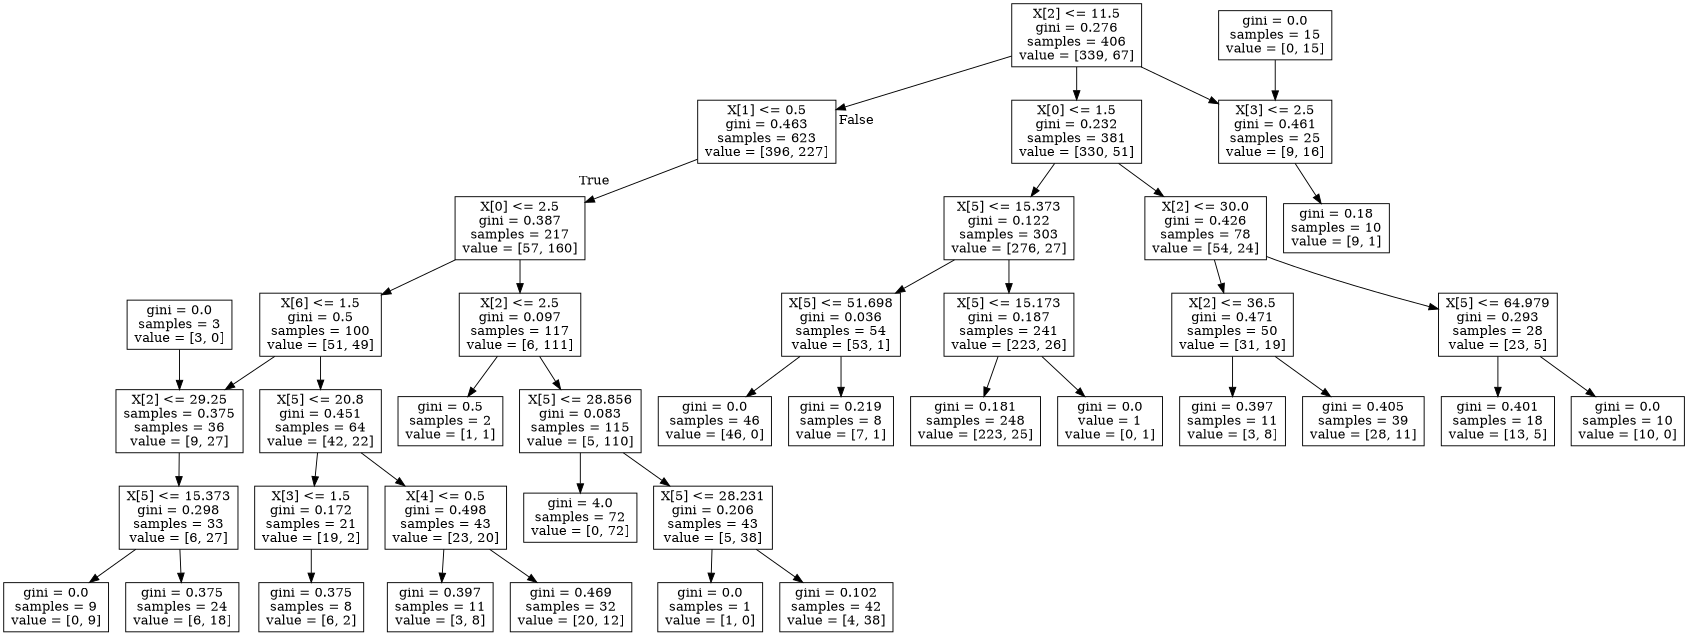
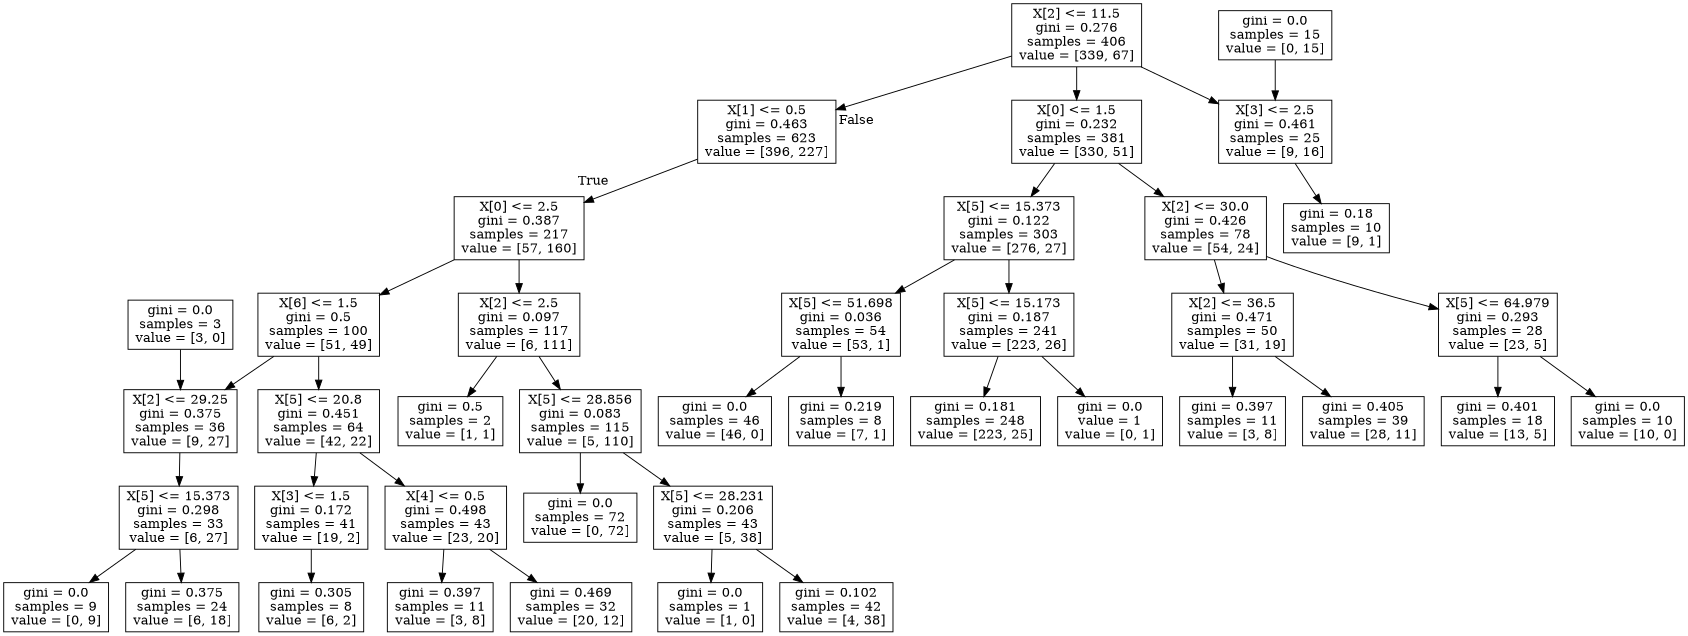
node "X[2] <= 29.25 samples = 0.375 samples = 36 value = [9, 27]": label "X[2] <= 29.25 samples = 0.375 samples = 36 value = [9, 27]" -> "X[2] <= 29.25 gini = 0.375 samples = 36 value = [9, 27]"
node "X[3] <= 1.5 gini = 0.172 samples = 21 value = [19, 2]": label "X[3] <= 1.5 gini = 0.172 samples = 21 value = [19, 2]" -> "X[3] <= 1.5 gini = 0.172 samples = 41 value = [19, 2]"
node "gini = 4.0 samples = 72 value = [0, 72]": label "gini = 4.0 samples = 72 value = [0, 72]" -> "gini = 0.0 samples = 72 value = [0, 72]"
node "gini = 0.375 samples = 8 value = [6, 2]": label "gini = 0.375 samples = 8 value = [6, 2]" -> "gini = 0.305 samples = 8 value = [6, 2]"
